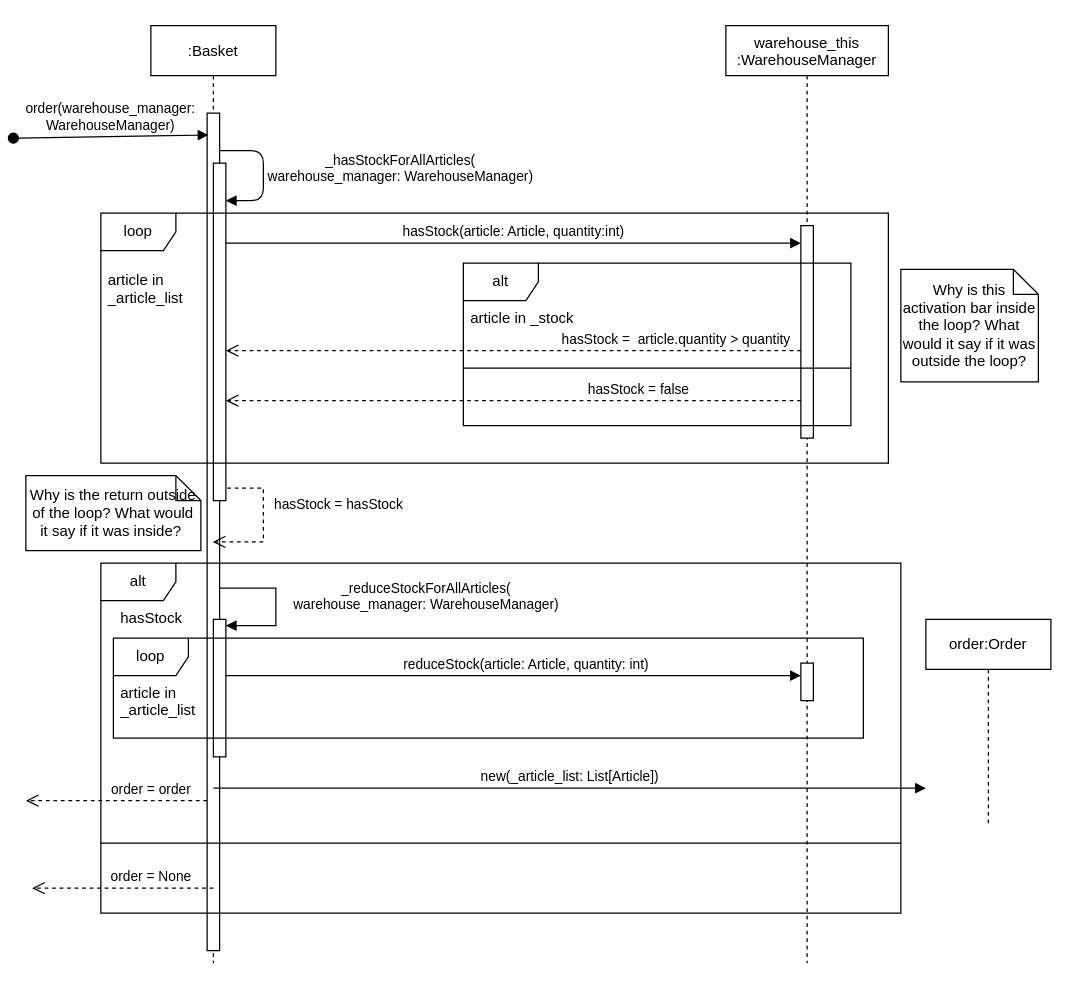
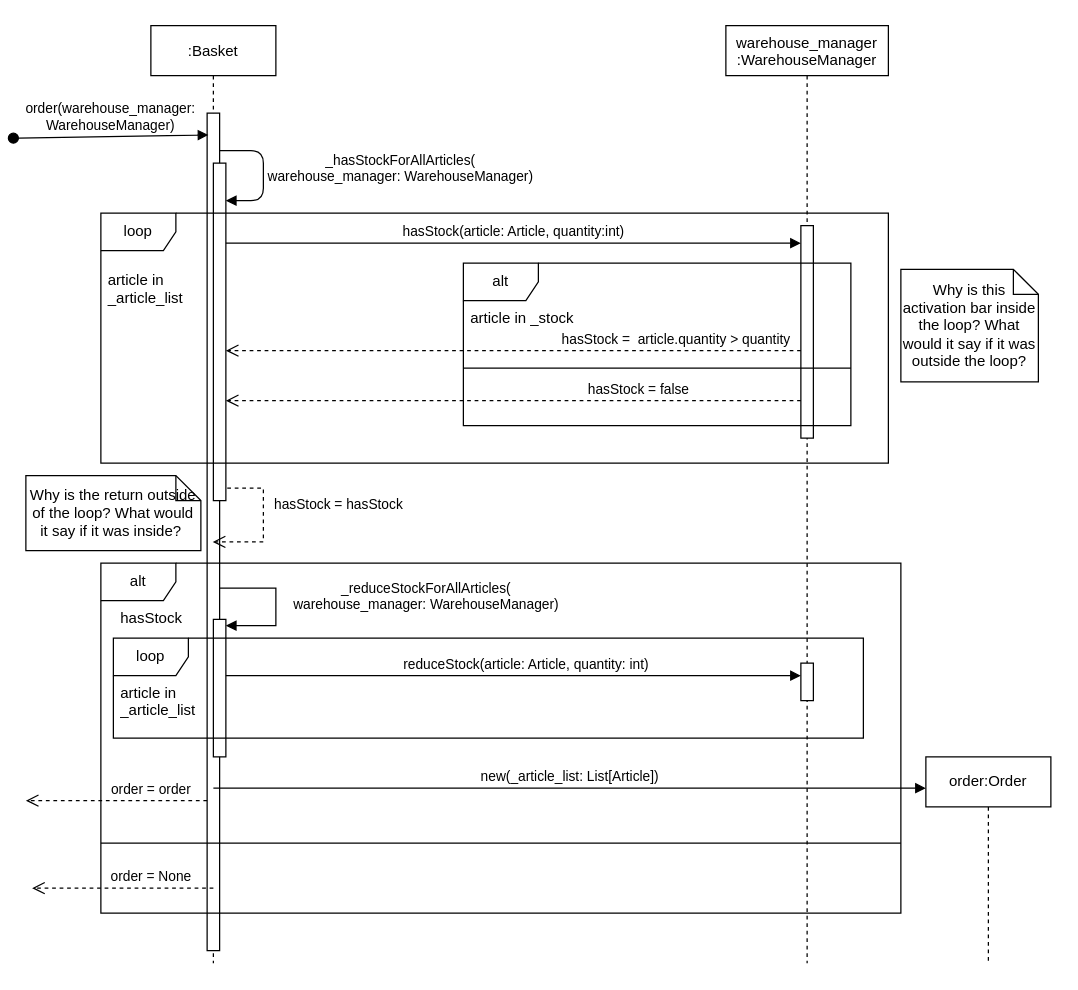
node "warehouse_this :WarehouseManager": label "warehouse_this :WarehouseManager" -> "warehouse_manager :WarehouseManager"
node "order:Order": moved (988, 723) -> (988, 860)
